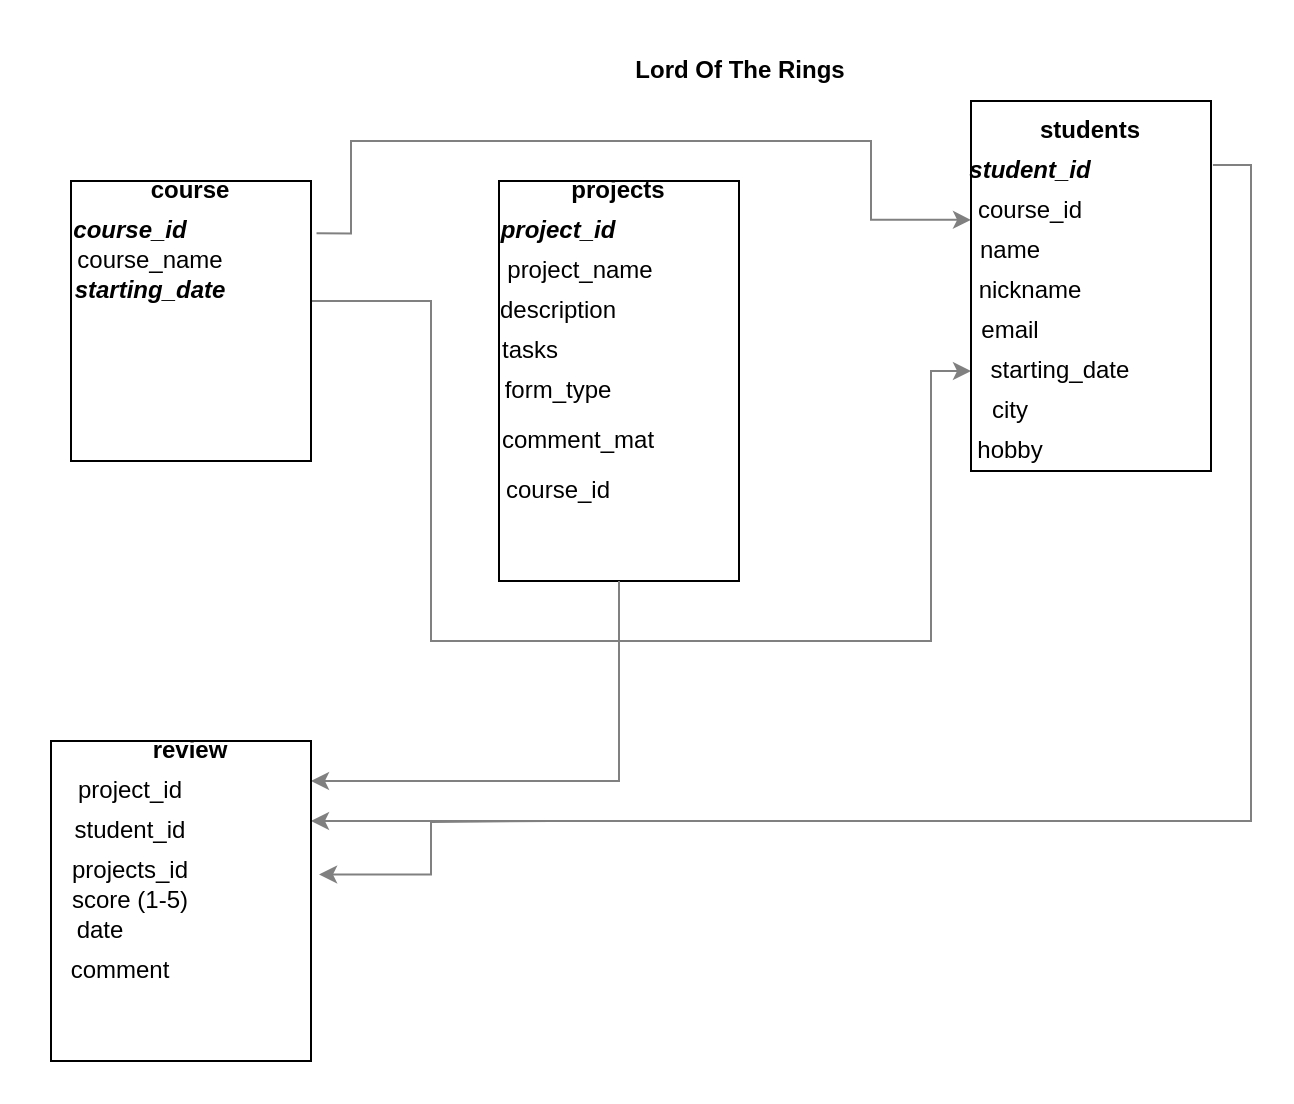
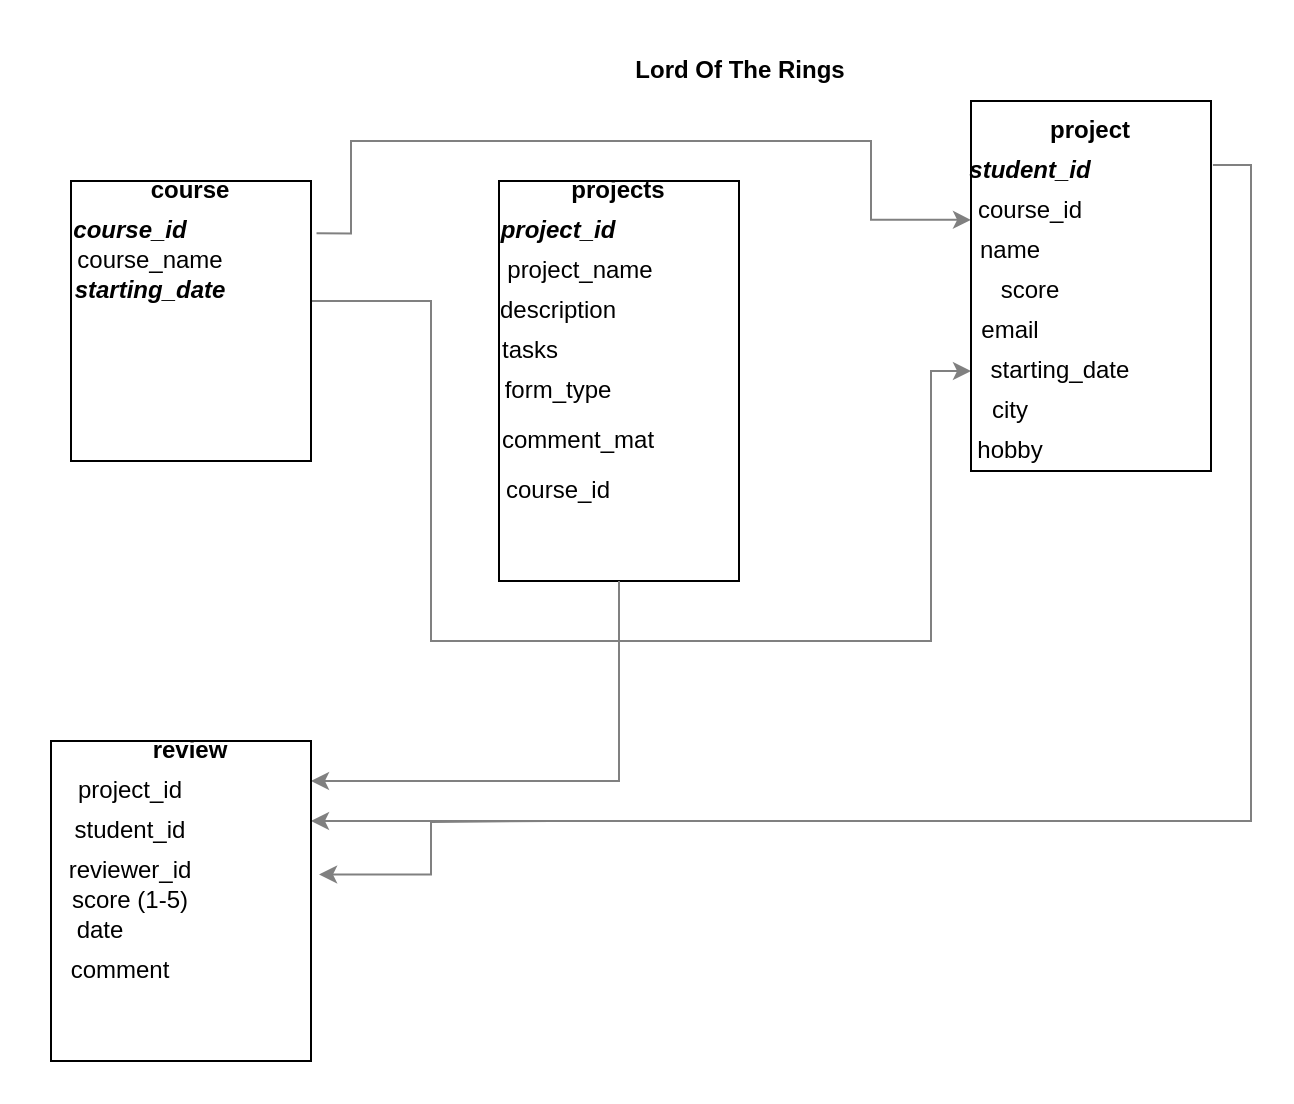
node "students": label "students" -> "project"
node "nickname": label "nickname" -> "score"
node "projects_id": label "projects_id" -> "reviewer_id"
